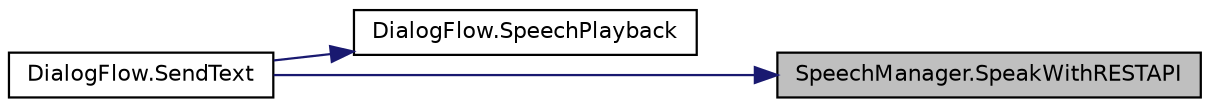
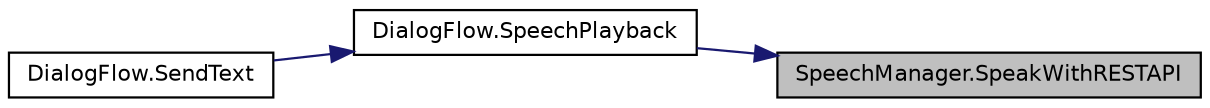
edge "DialogFlow.SendText" -> "SpeechManager.SpeakWithRESTAPI": now "DialogFlow.SpeechPlayback" -> "SpeechManager.SpeakWithRESTAPI"
